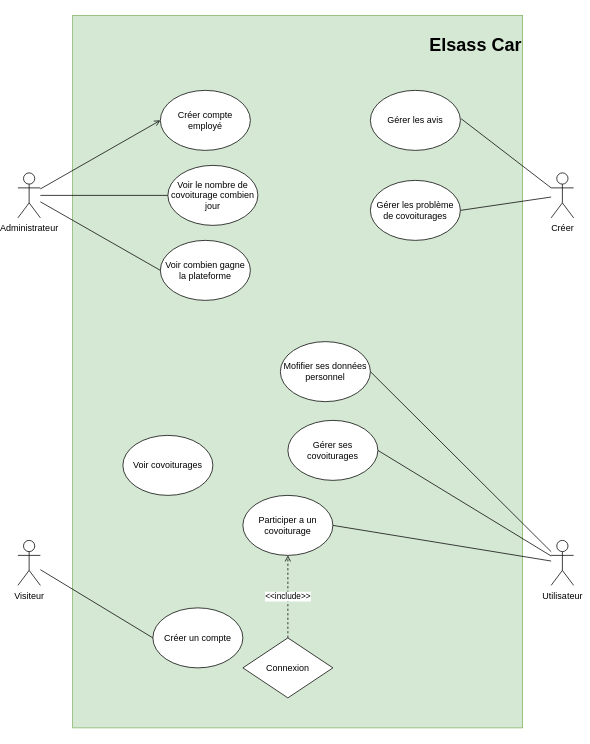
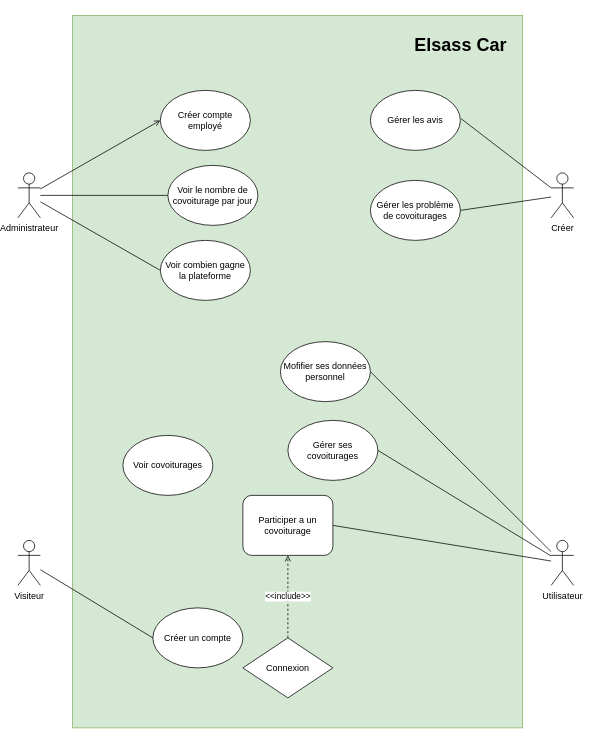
node "Elsass Car": moved (475, 45) -> (460, 45)
node "Voir le nombre de covoiturage combien jour": label "Voir le nombre de covoiturage combien jour" -> "Voir le nombre de covoiturage par jour"
node "Participer a un covoiturage": shape ellipse -> rounded rectangle
